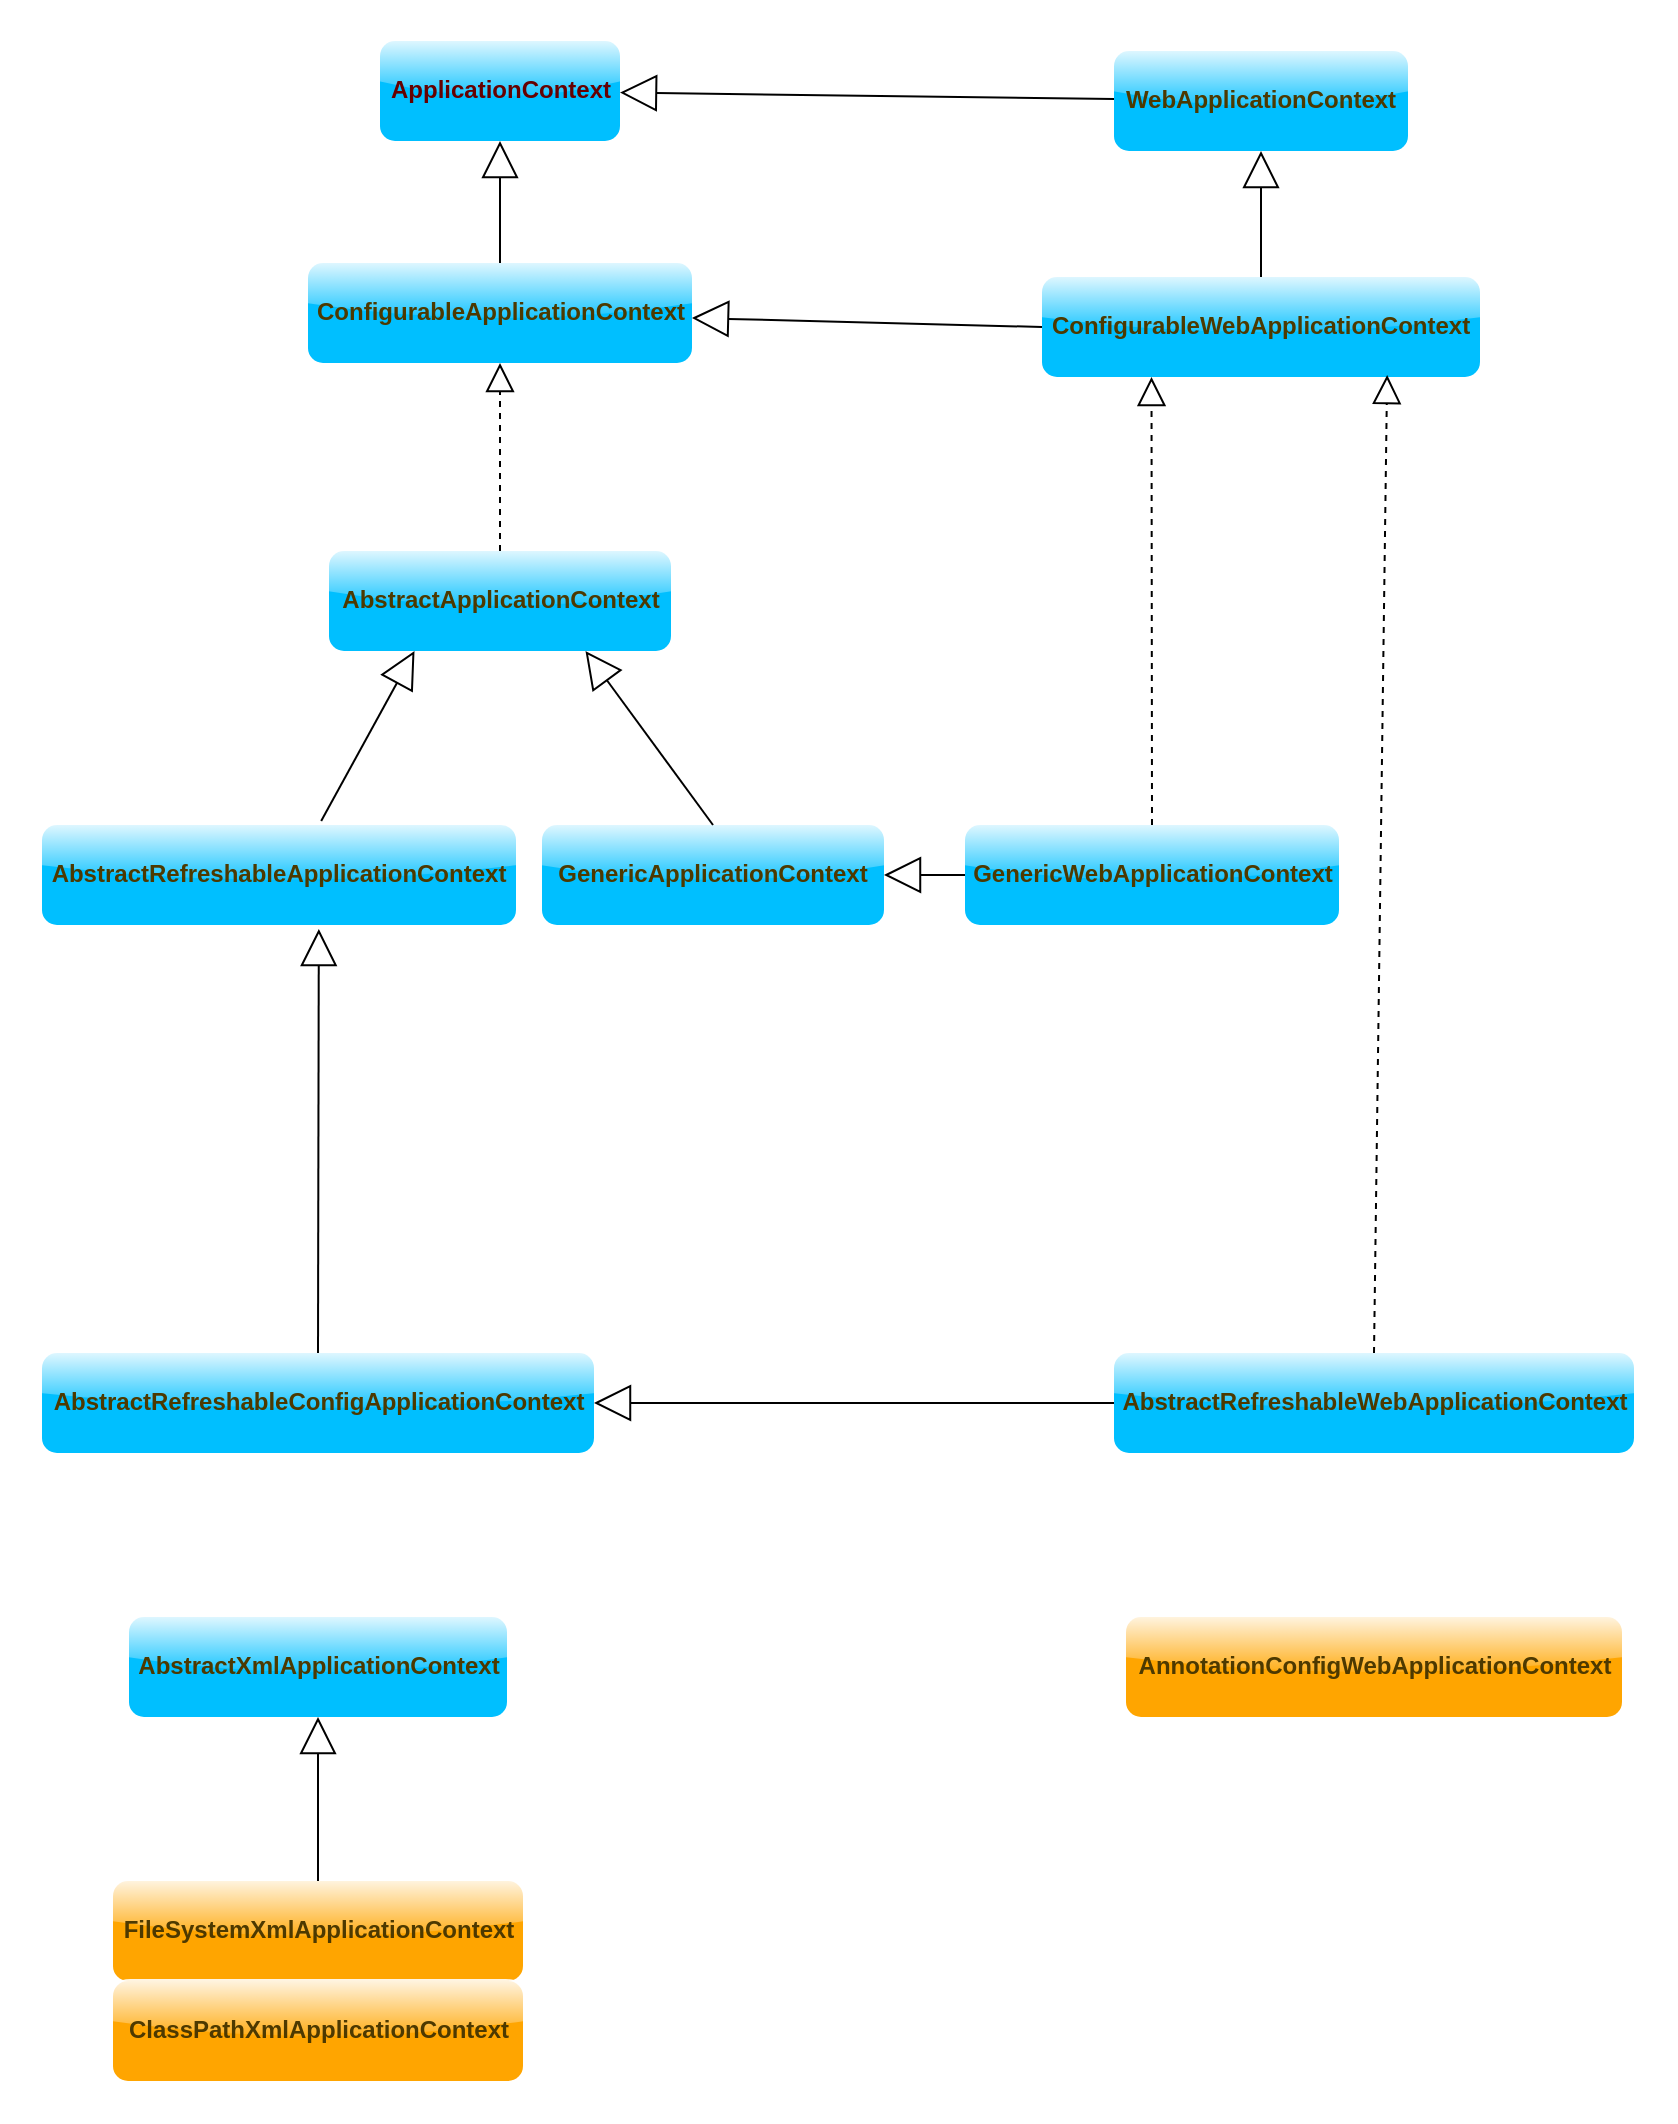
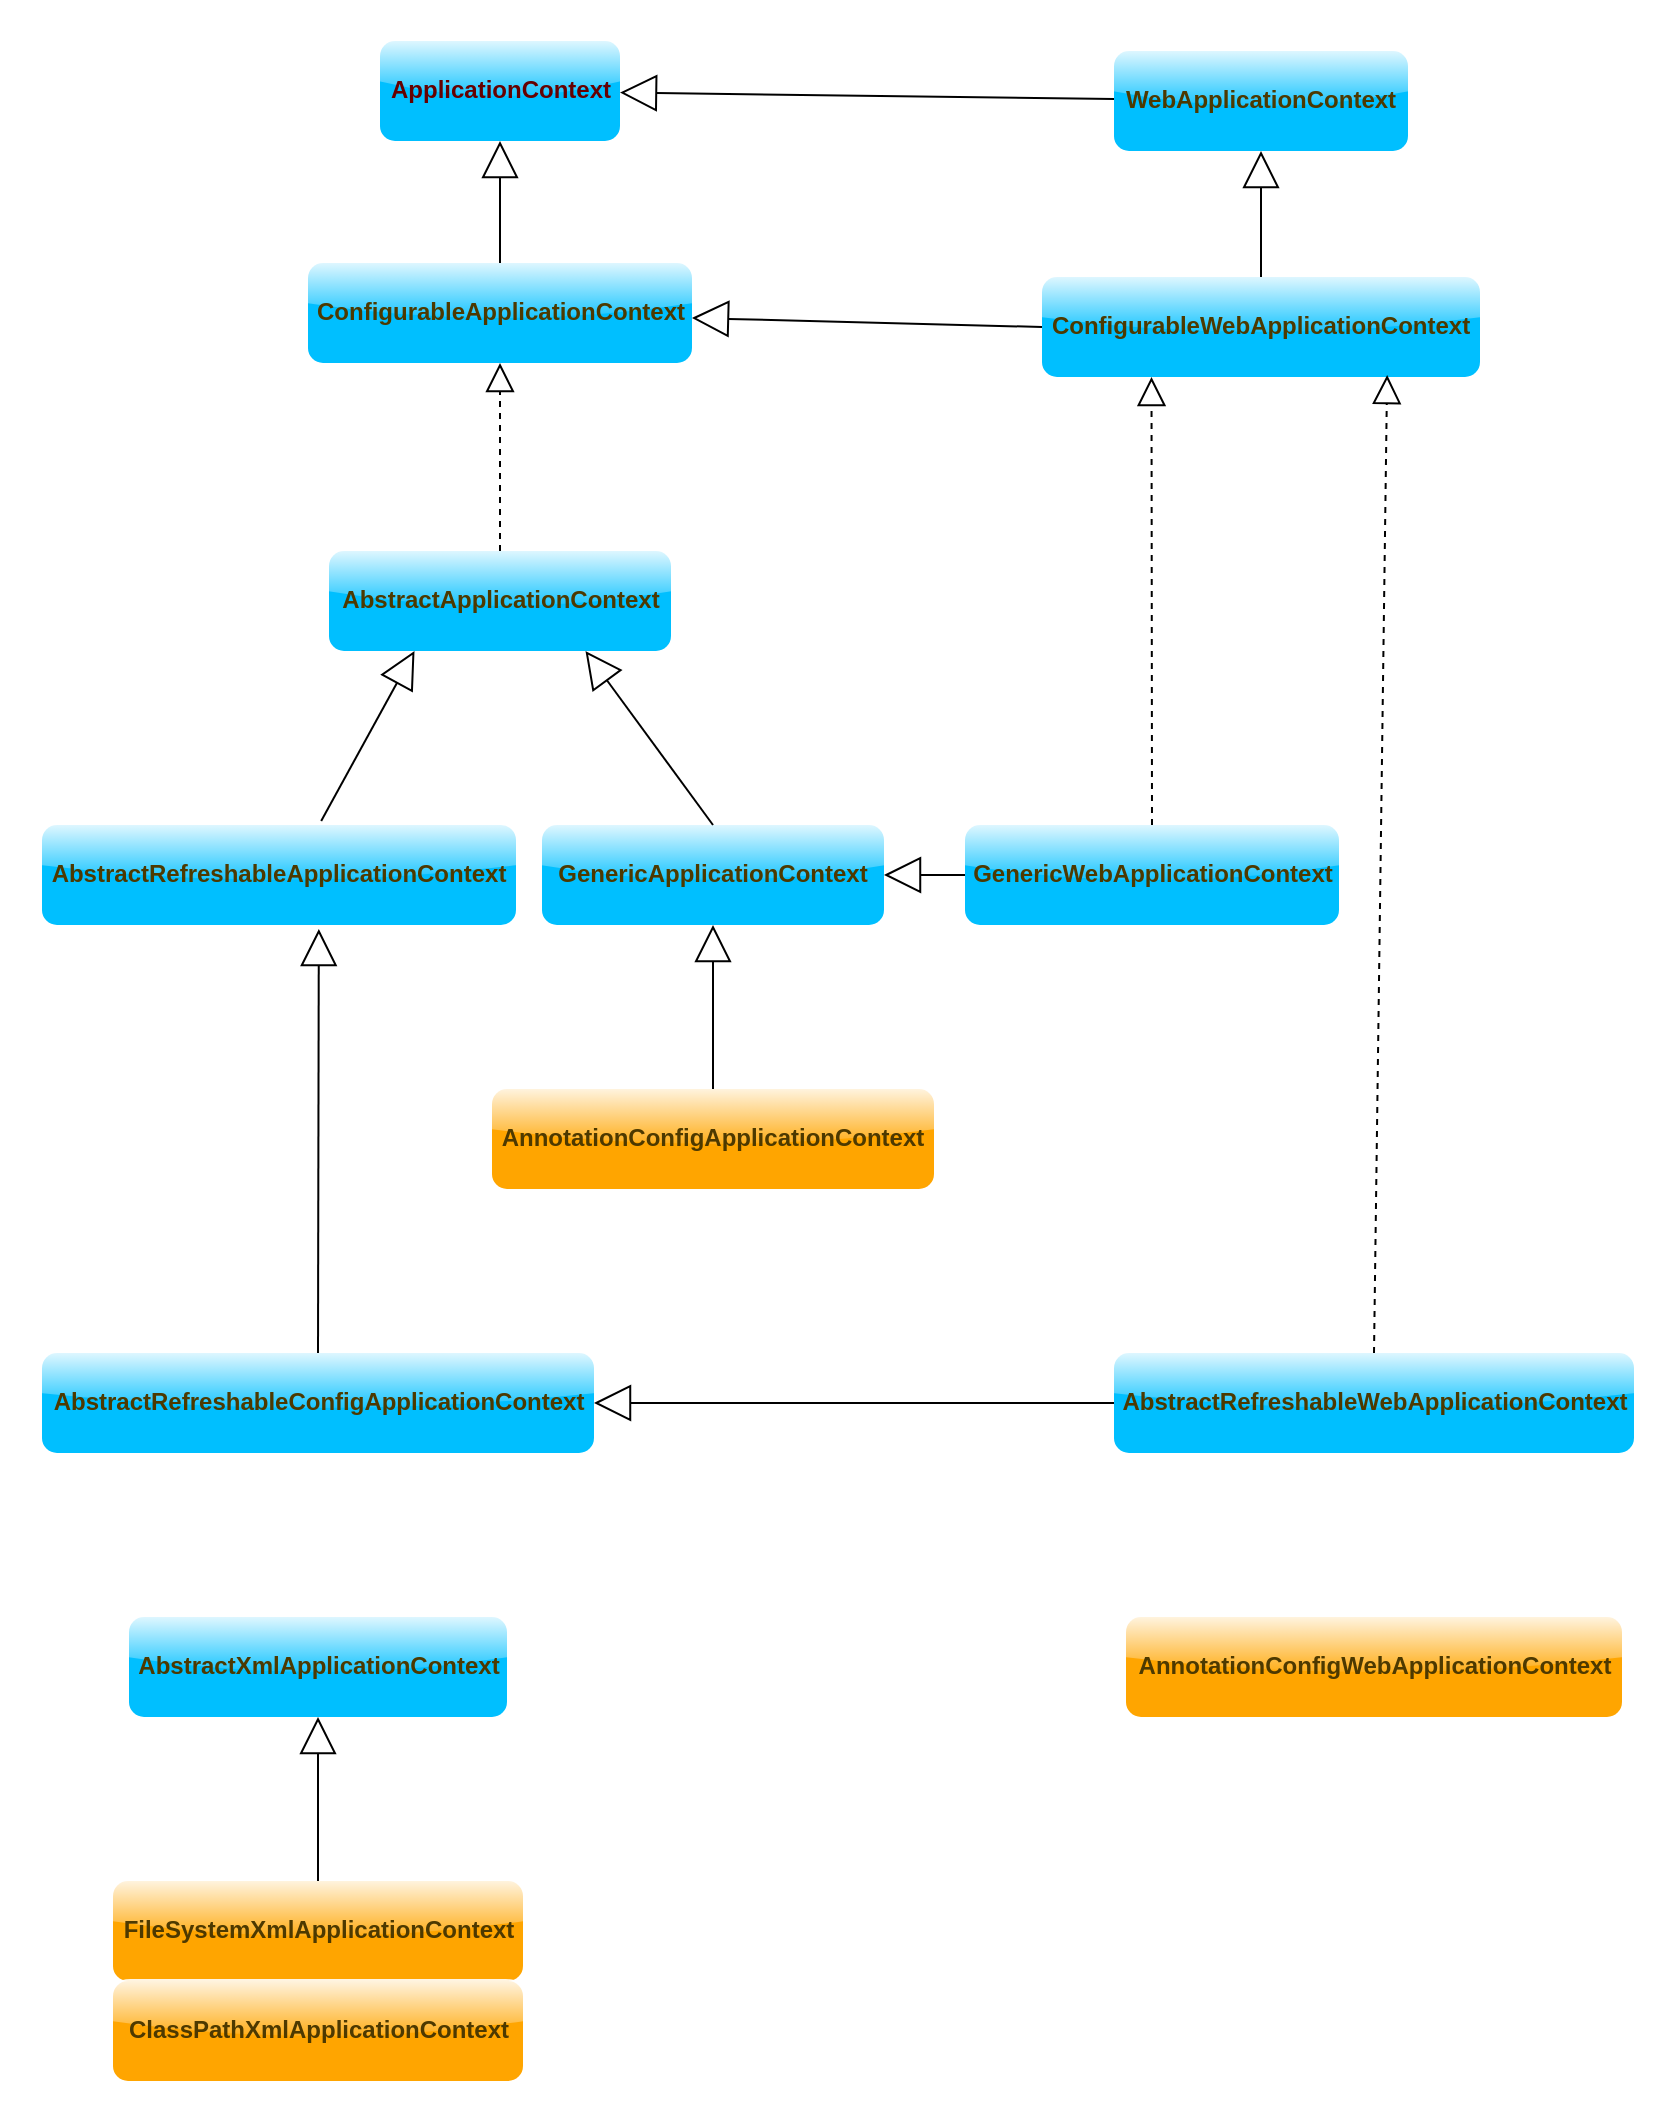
edge "AnnotationConfigApplicationContext" -> "GenericApplicationContext": added
node "AnnotationConfigApplicationContext": added
